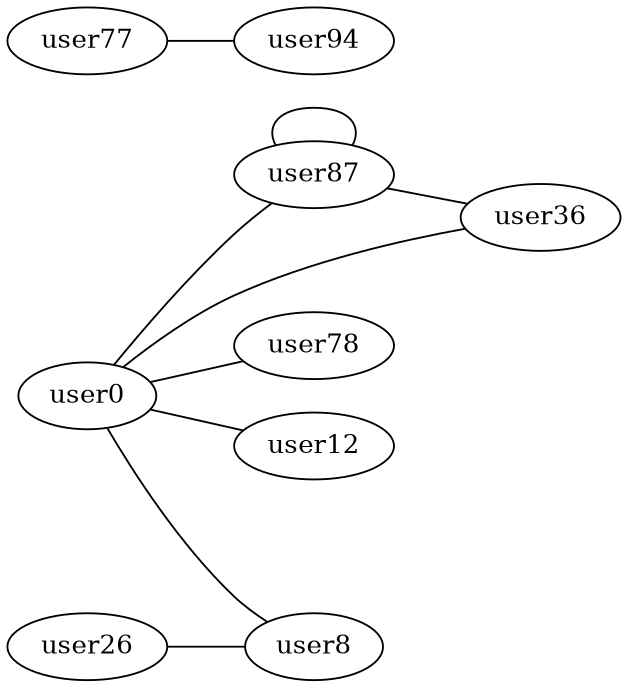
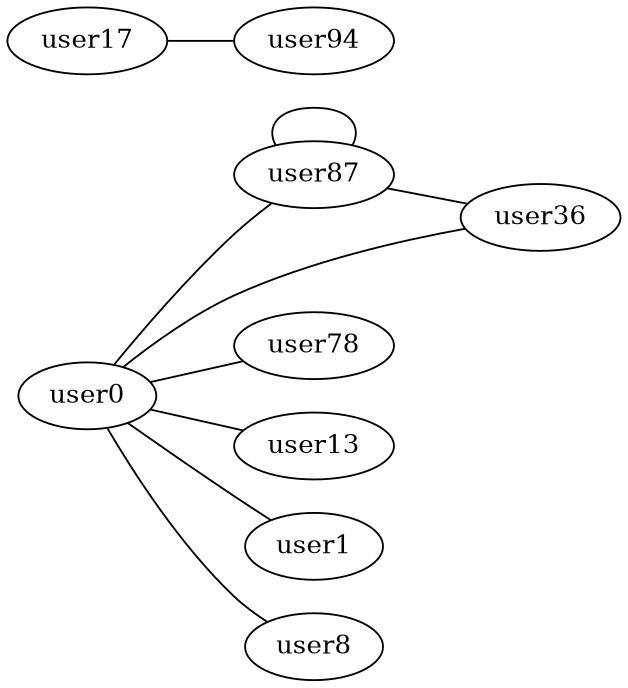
node "user77": label "user77" -> "user17"
node "user12": label "user12" -> "user13"
node "user1": added
node "user26": removed
